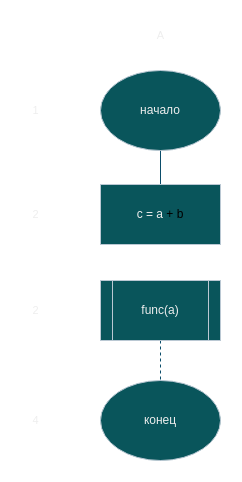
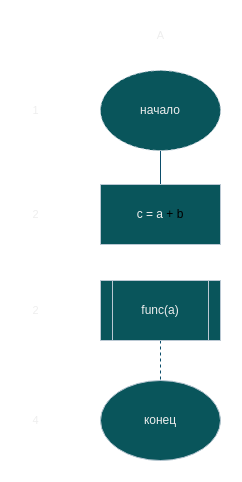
node "начало": style solid -> dashed
